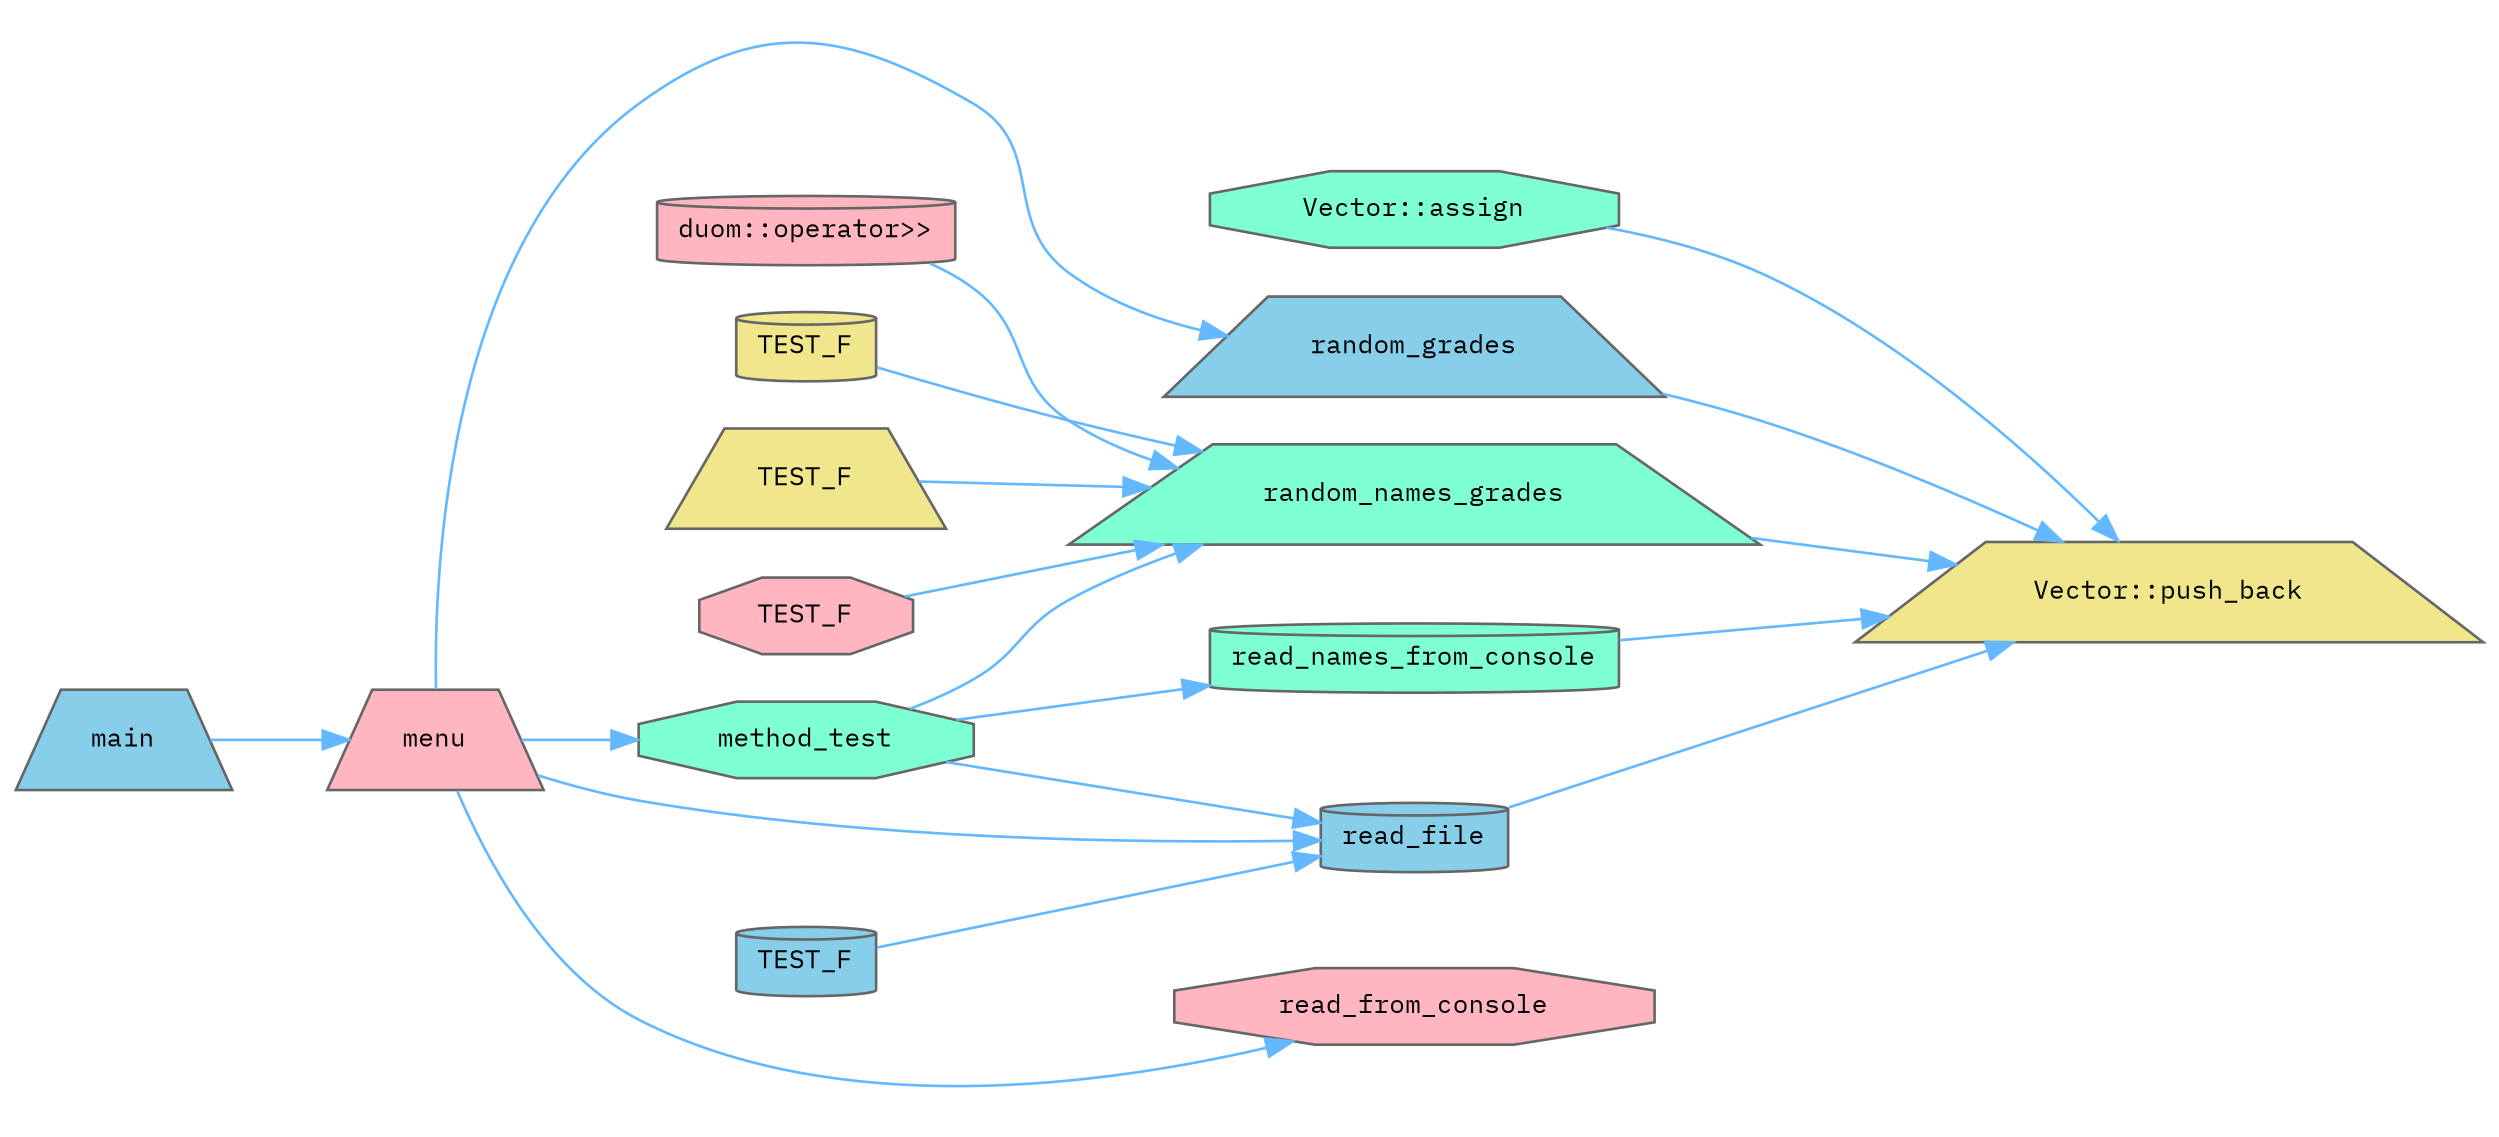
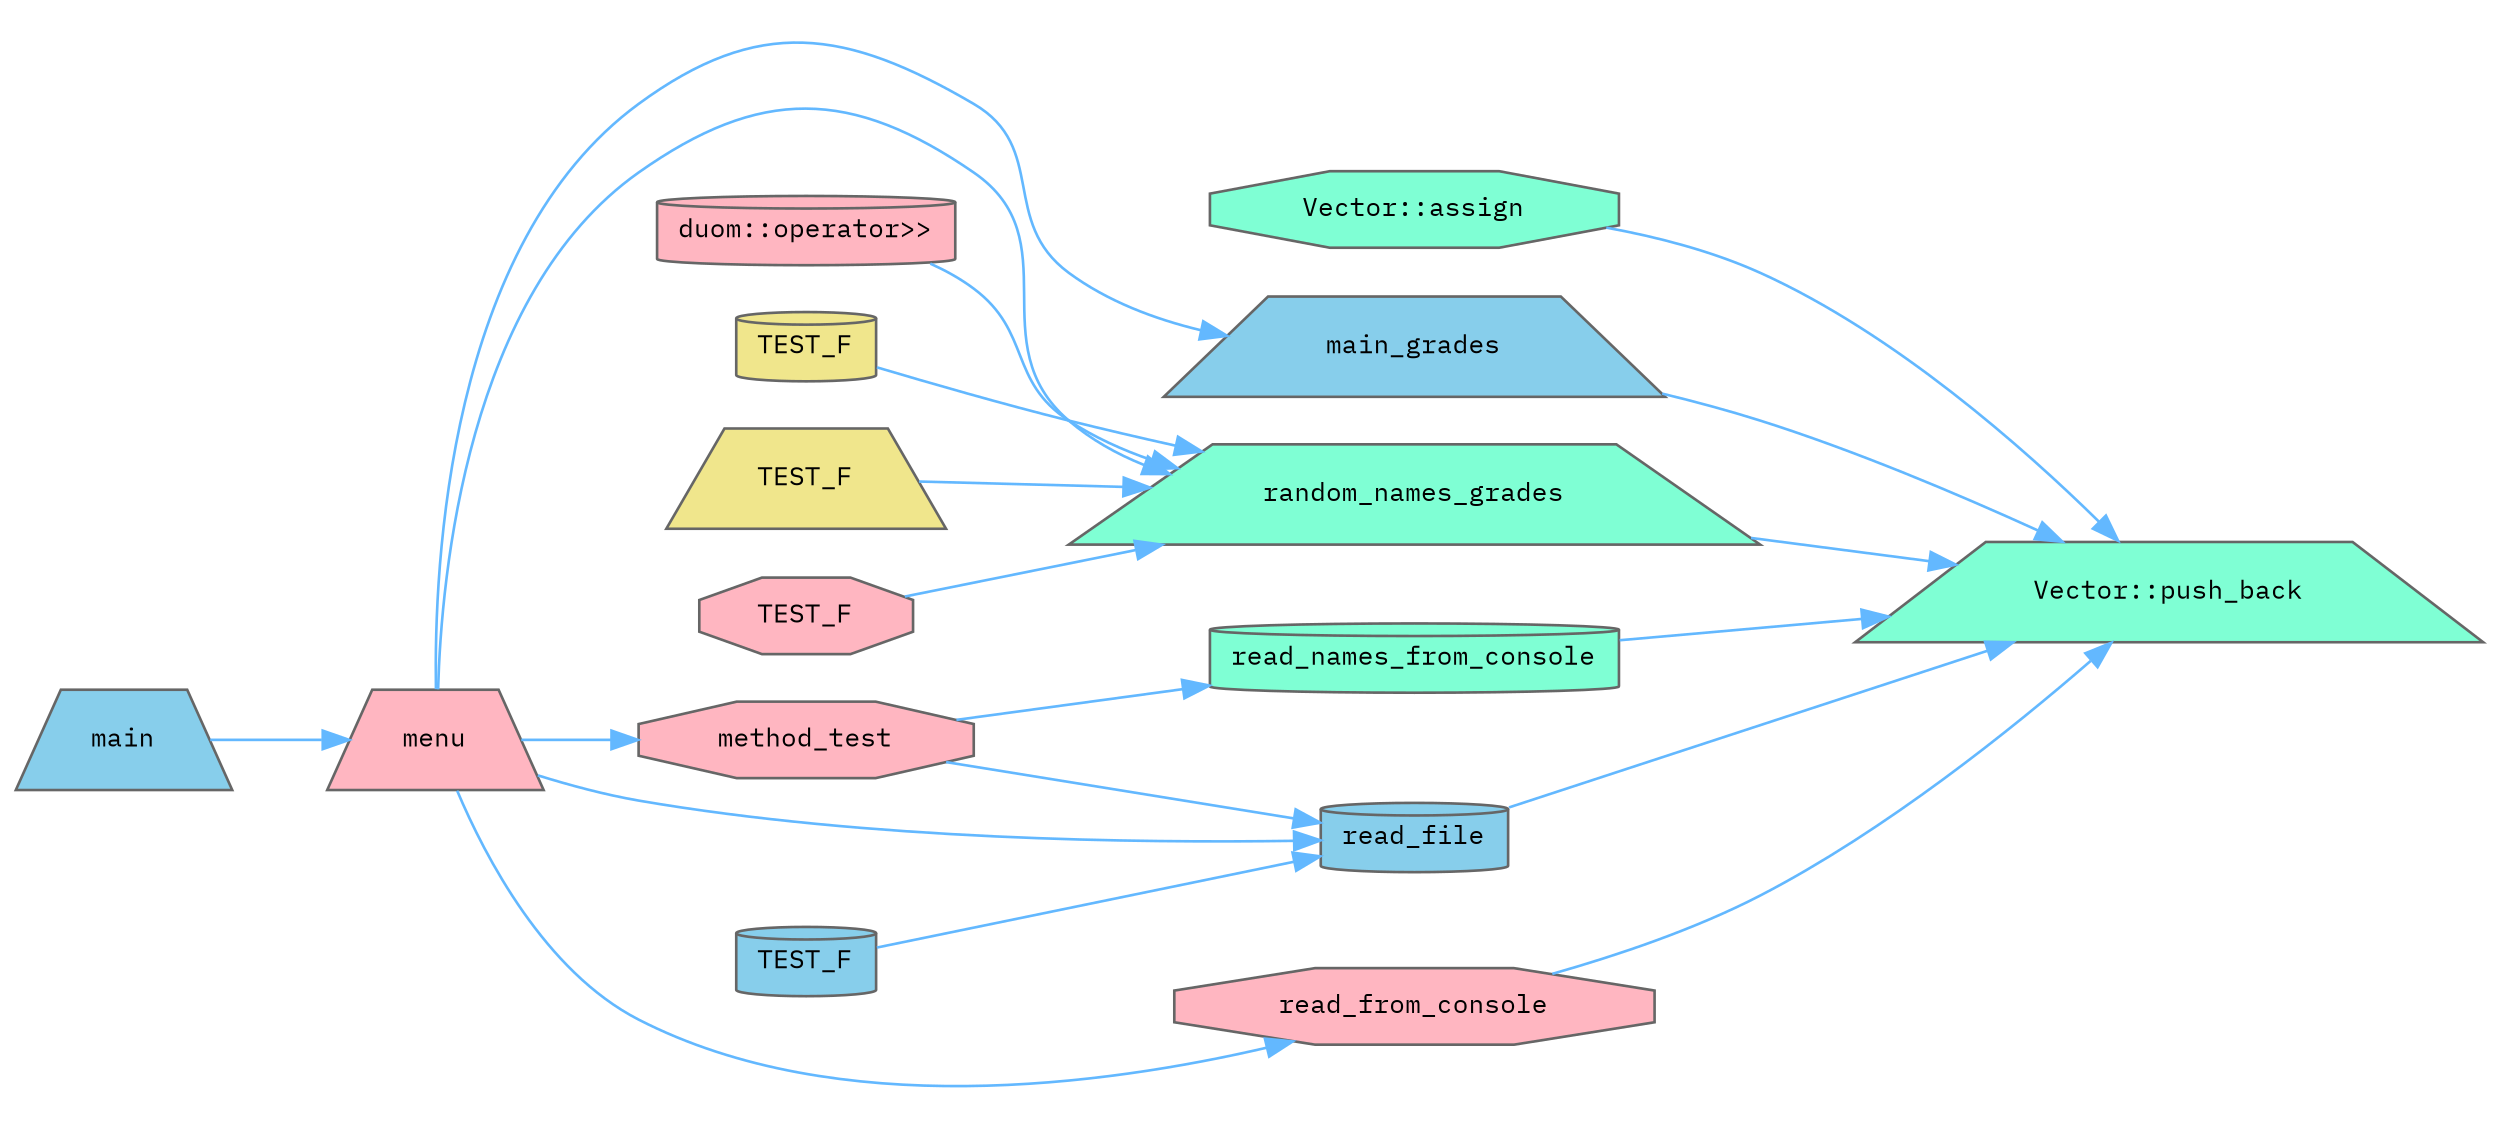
node "random_grades": label "random_grades" -> "main_grades"
node "Vector::push_back": fillcolor khaki -> aquamarine
edge "method_test" -> "random_names_grades": now "menu" -> "random_names_grades"
node "method_test": fillcolor aquamarine -> lightpink
edge "read_from_console" -> "Vector::push_back": added
